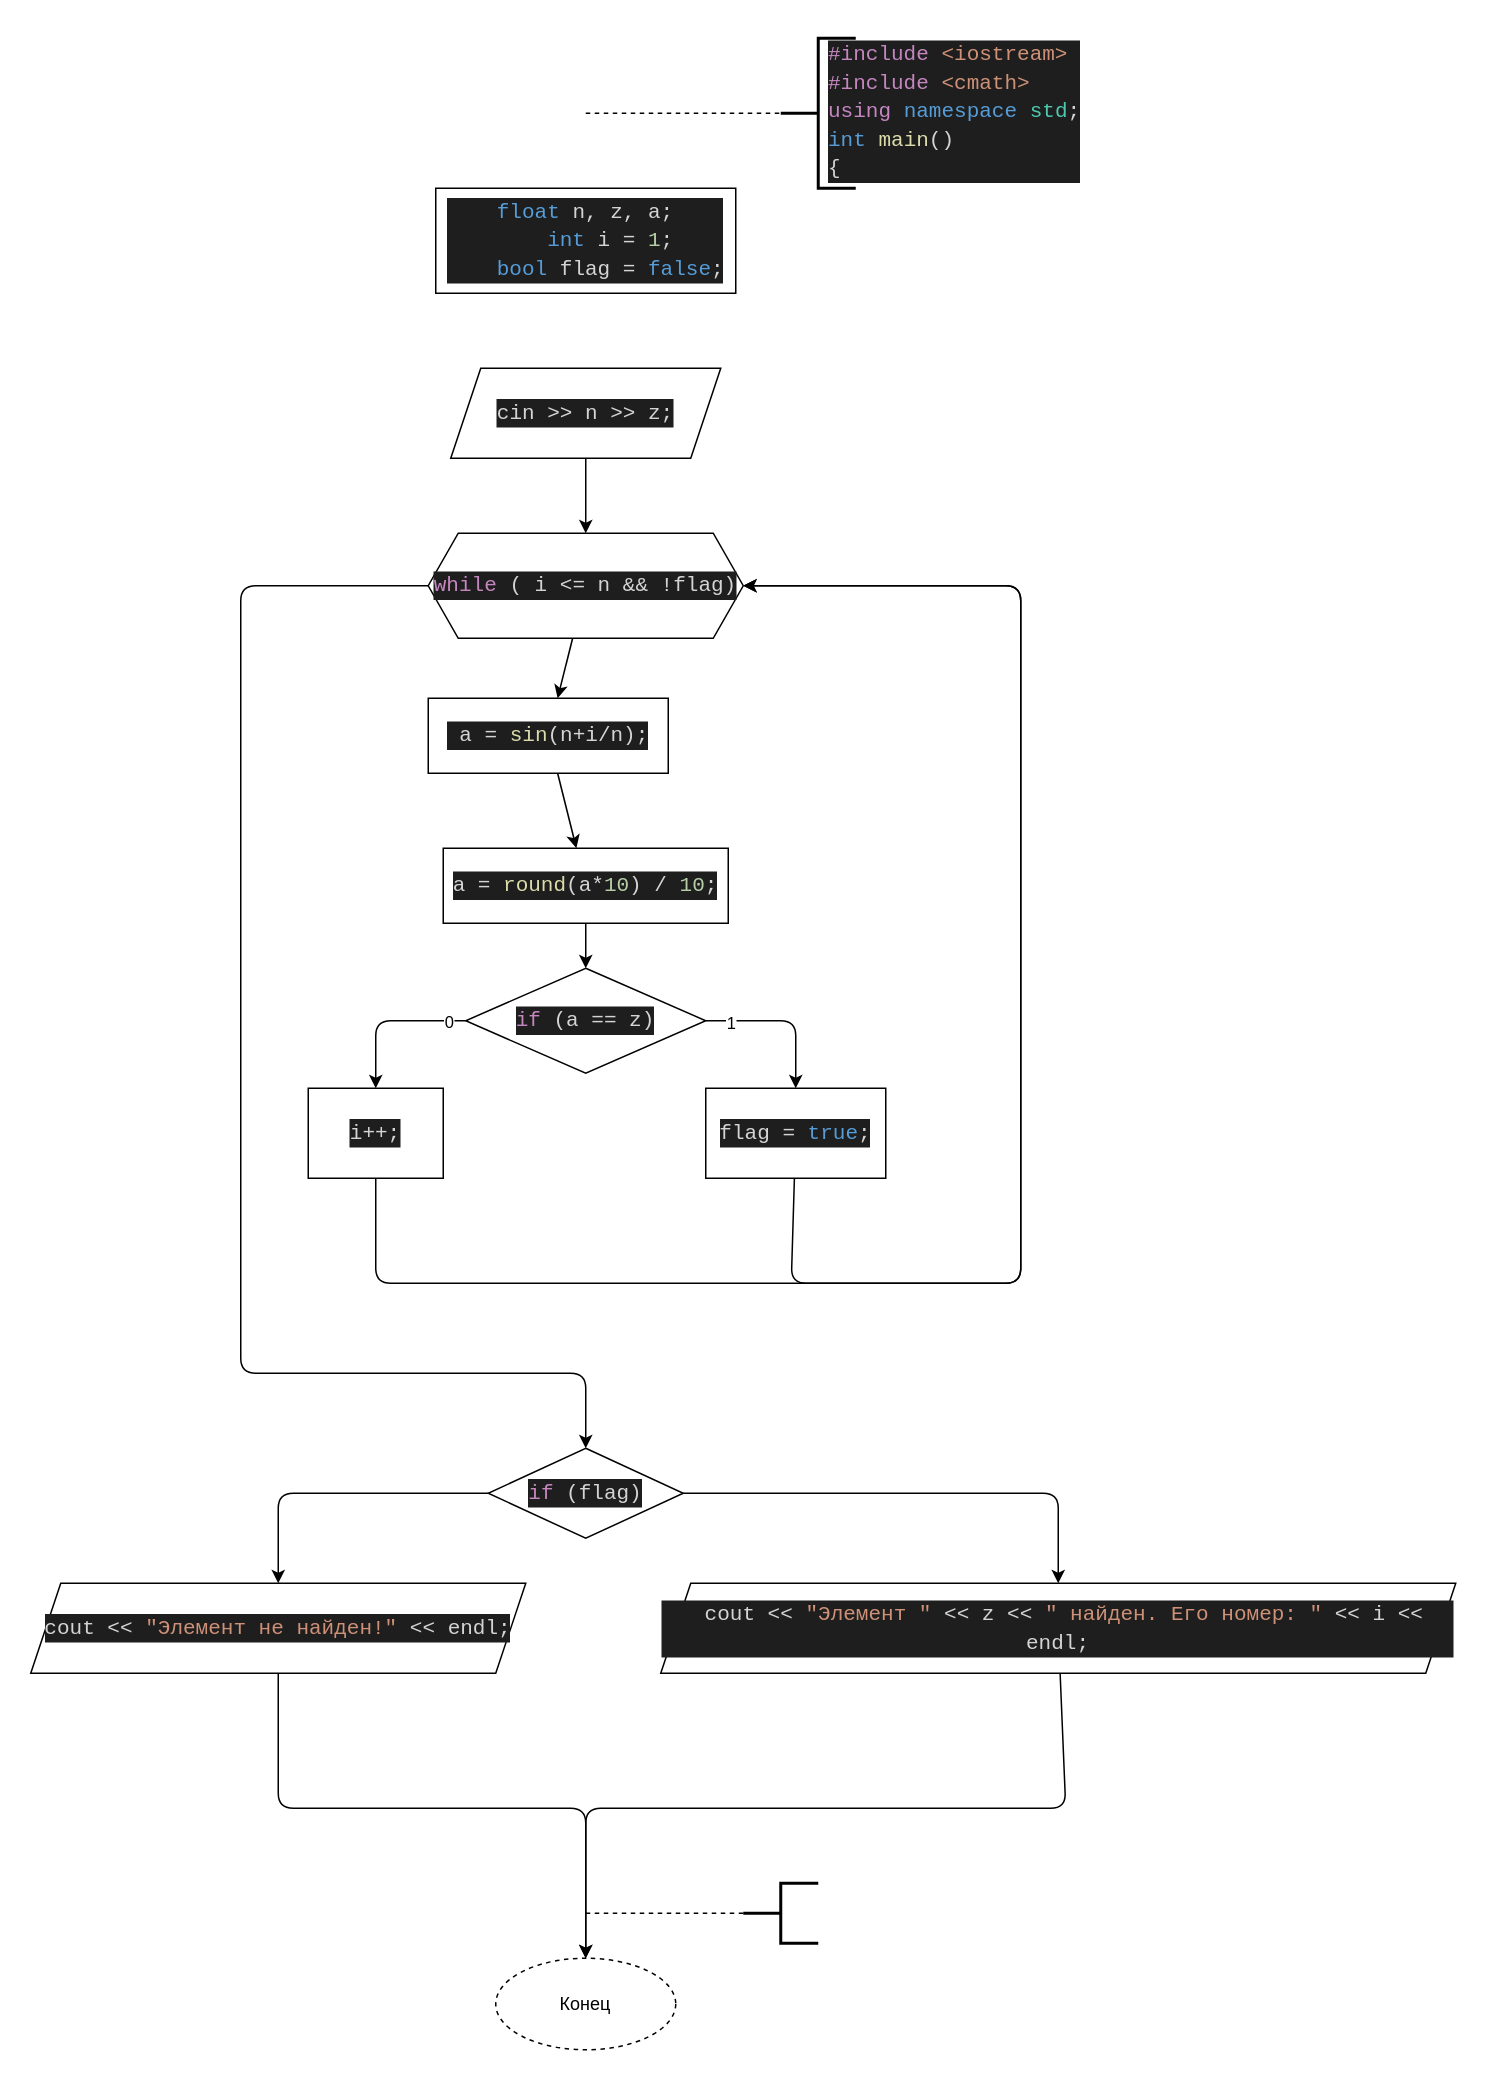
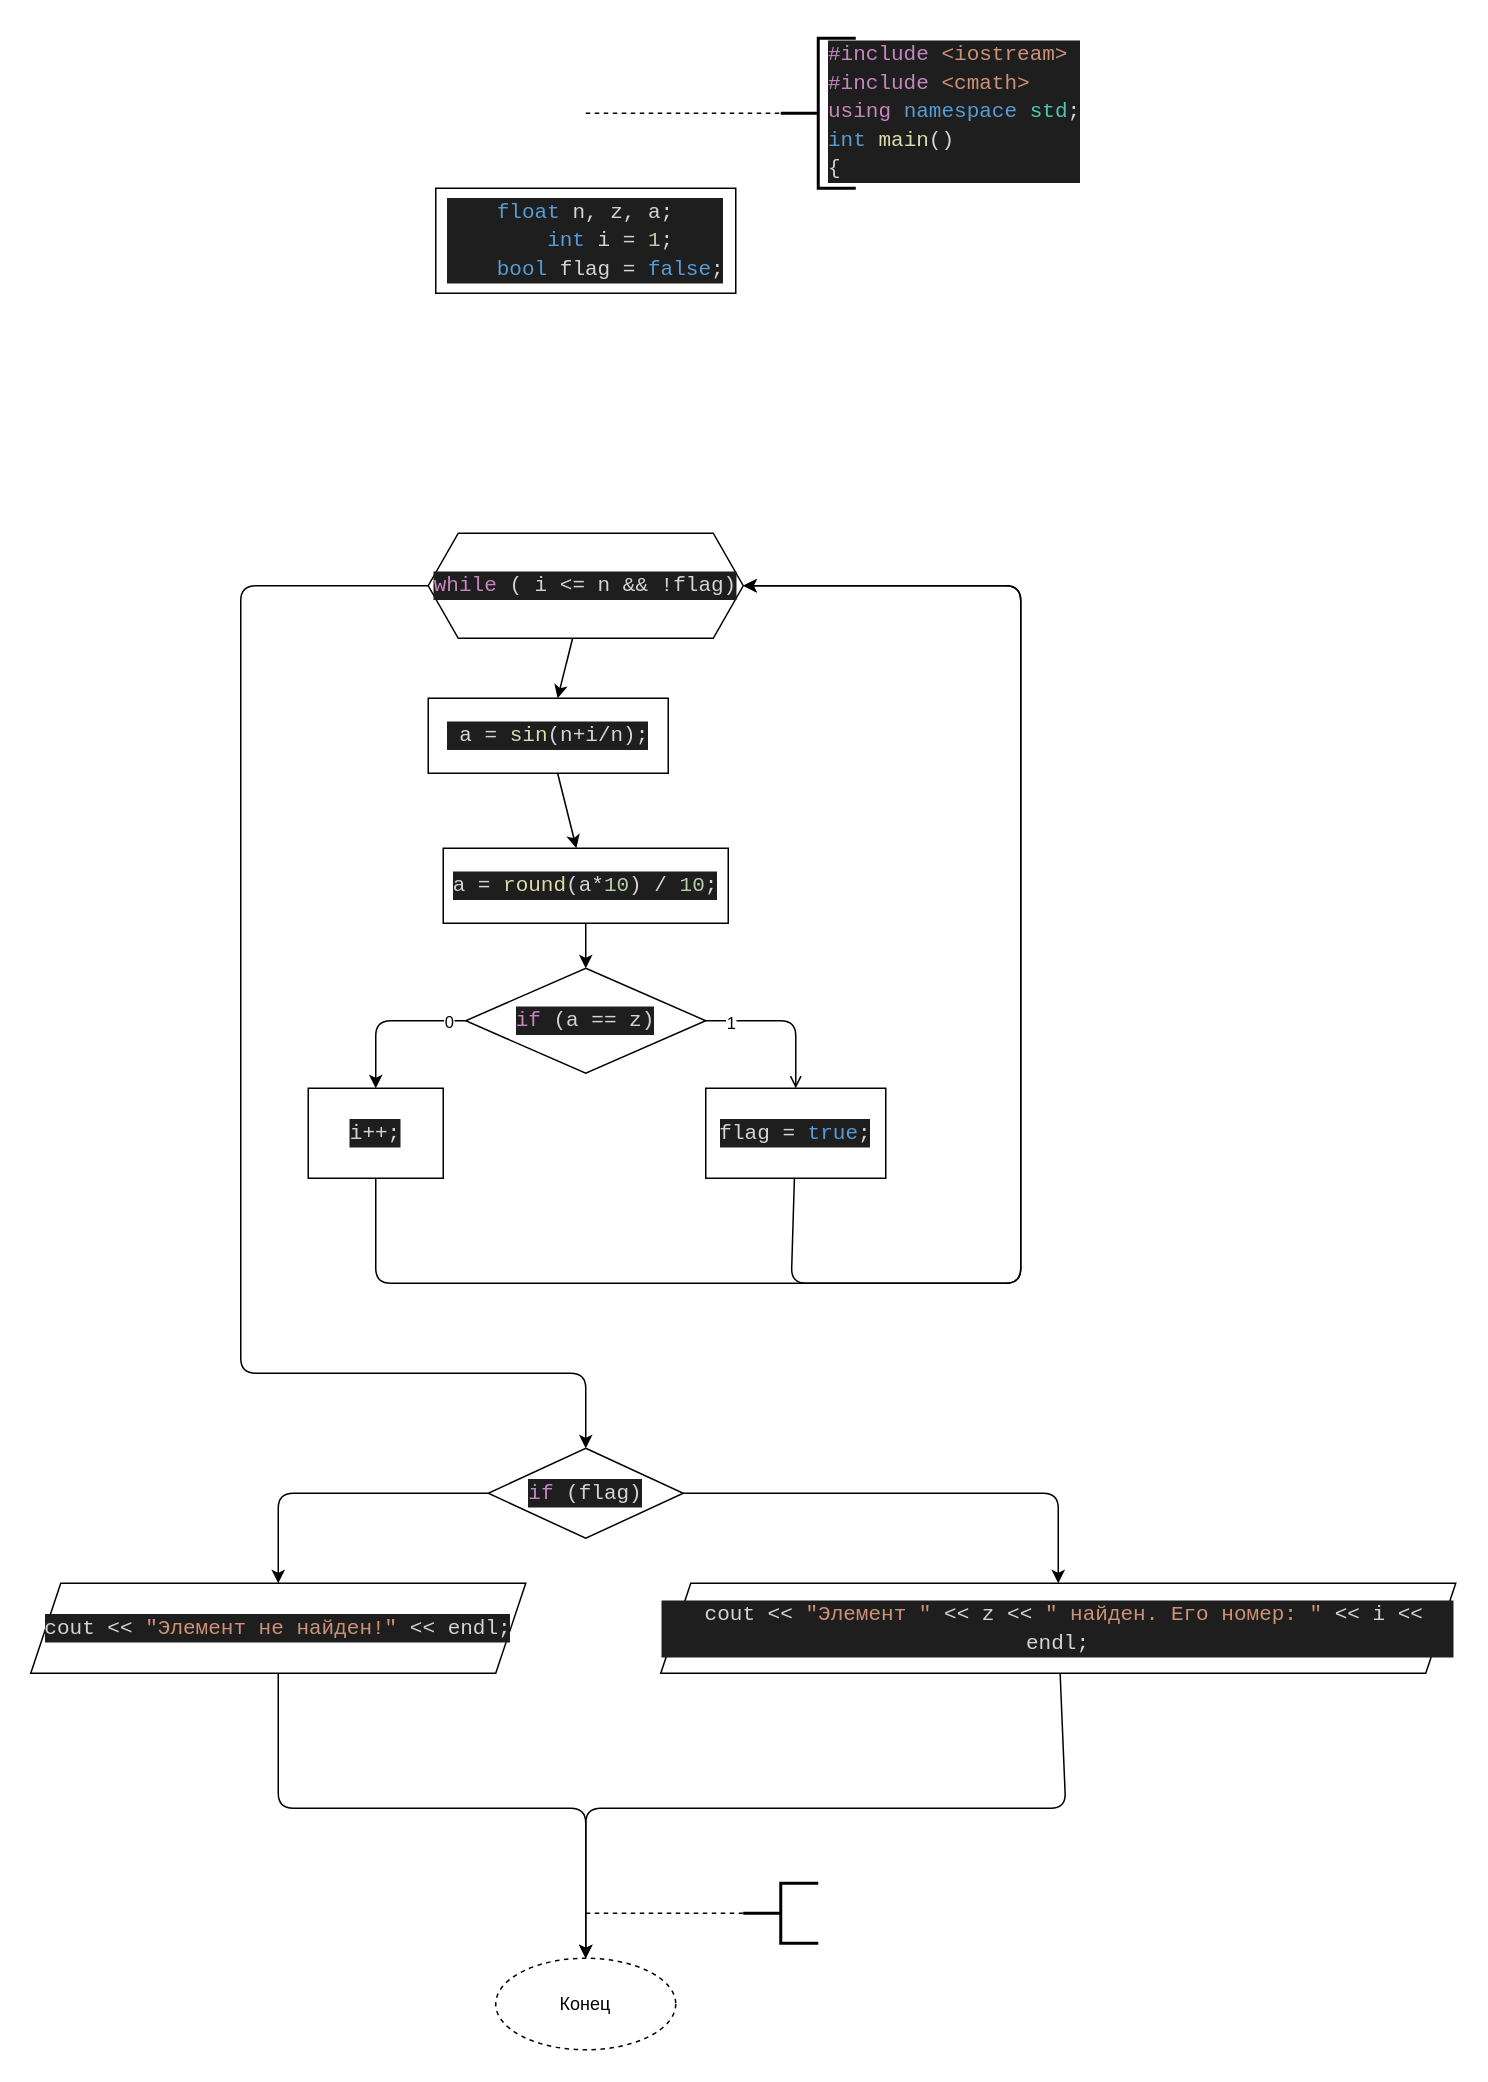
node "cin >> n >> z;": removed
edge "cin >> n >> z;" -> "while ( i <= n && !flag)": removed
edge "if (a == z)" -> "flag = true;": arrowhead classic -> open
